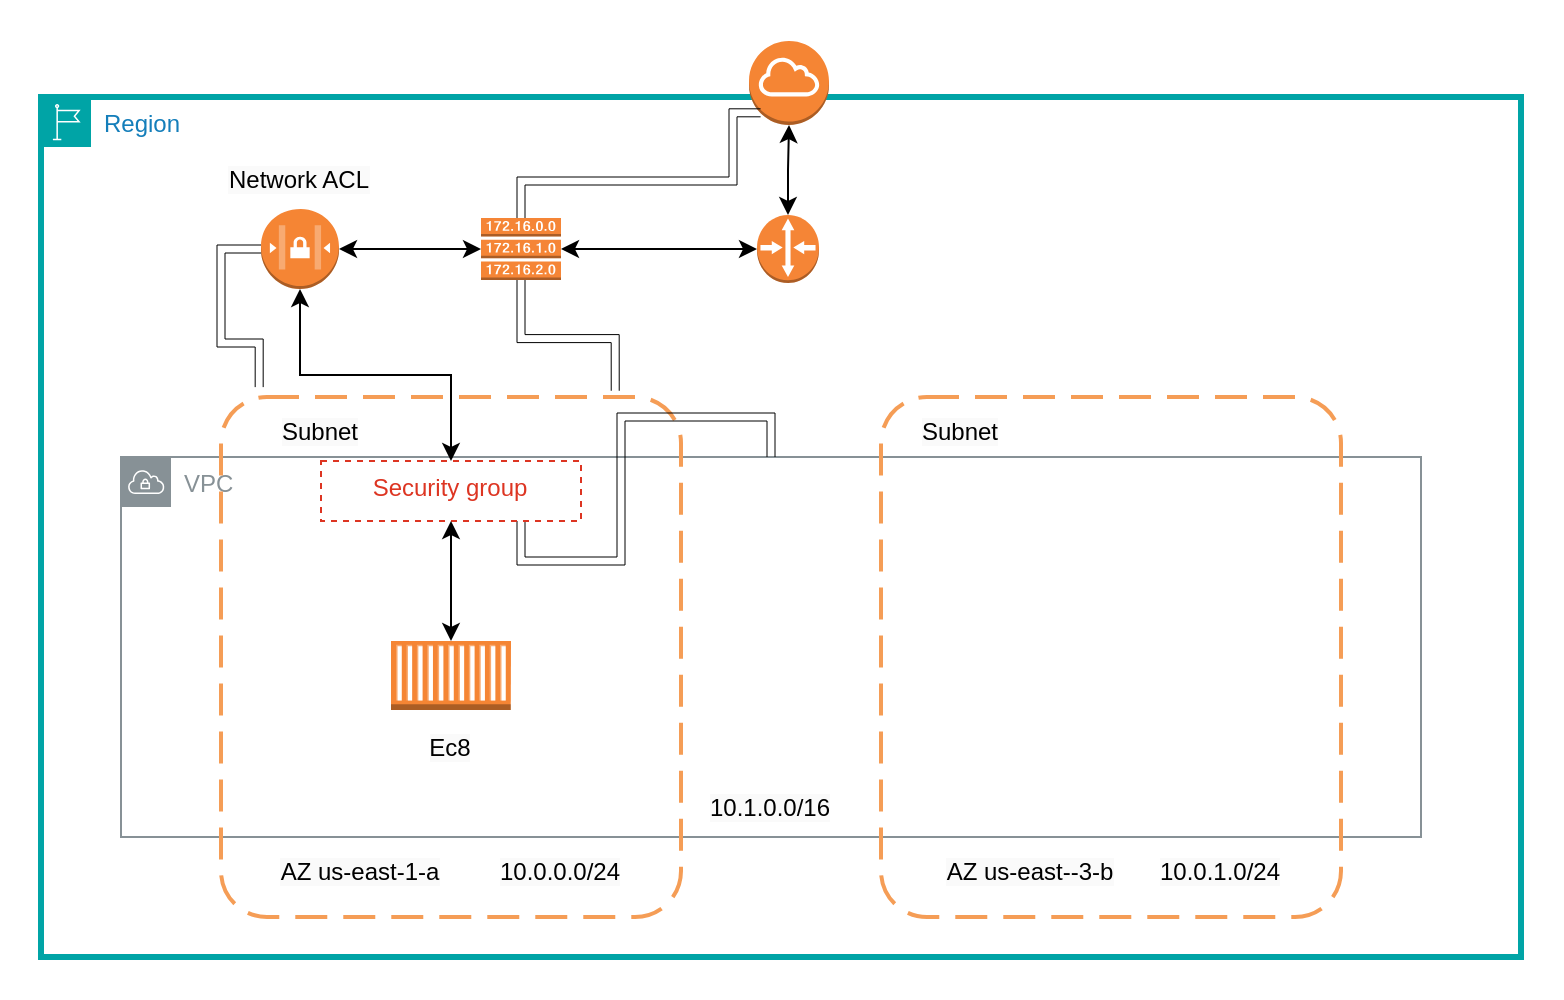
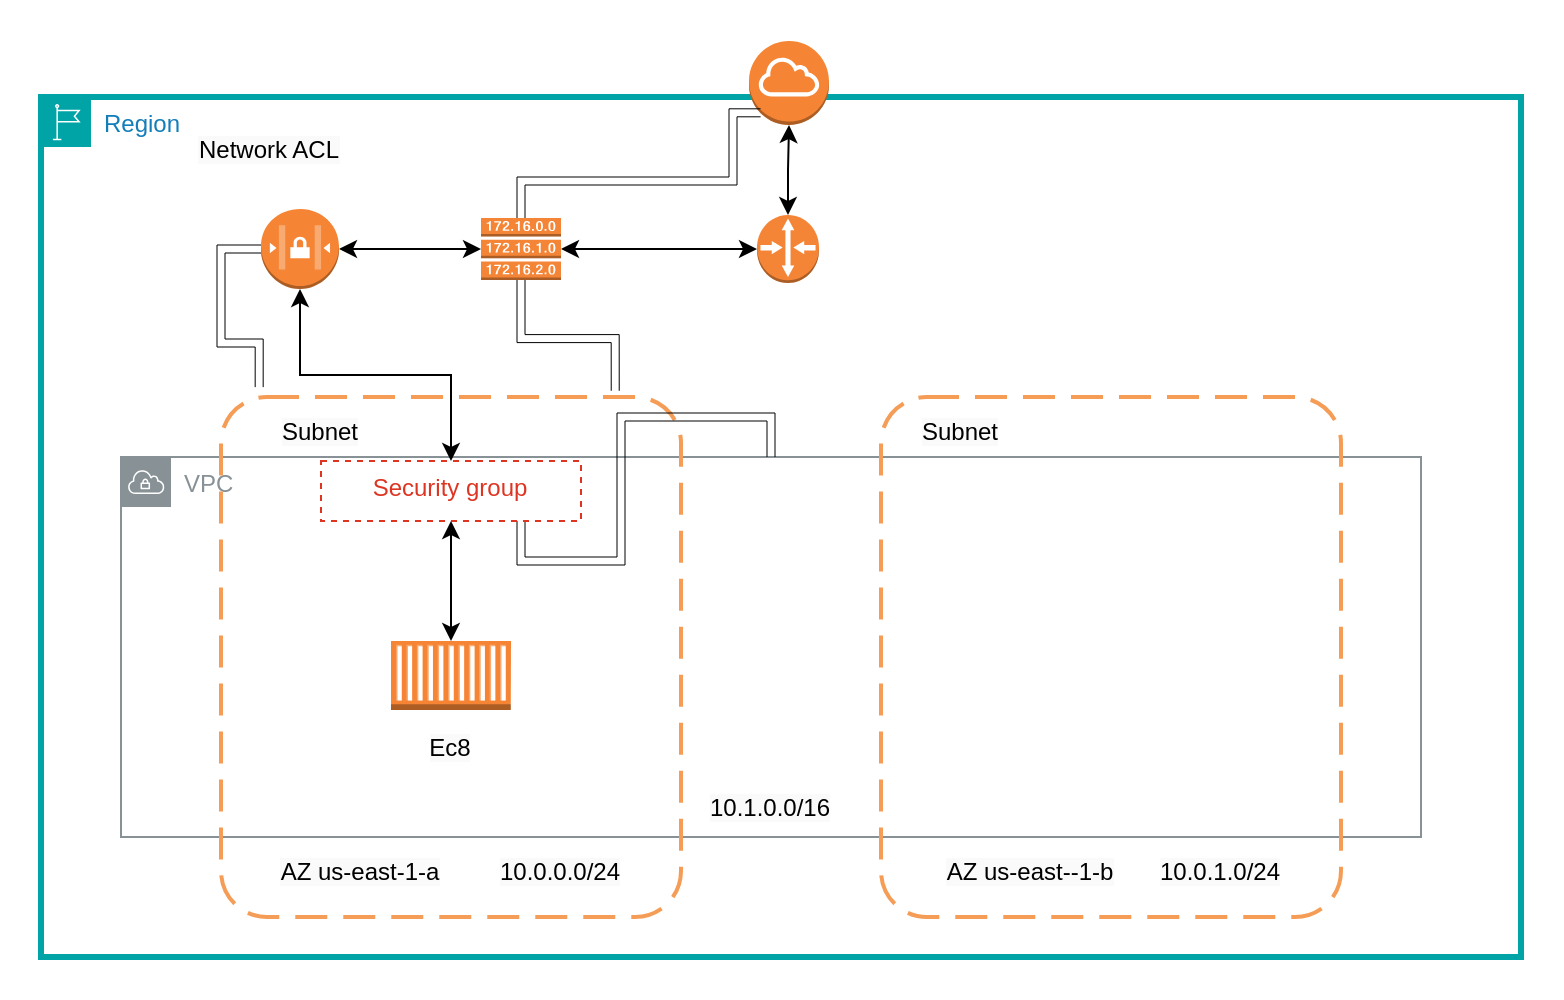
node "Network ACL": moved (300, 179) -> (270, 149)
node "AZ us-east--3-b": label "AZ us-east--3-b" -> "AZ us-east--1-b"
